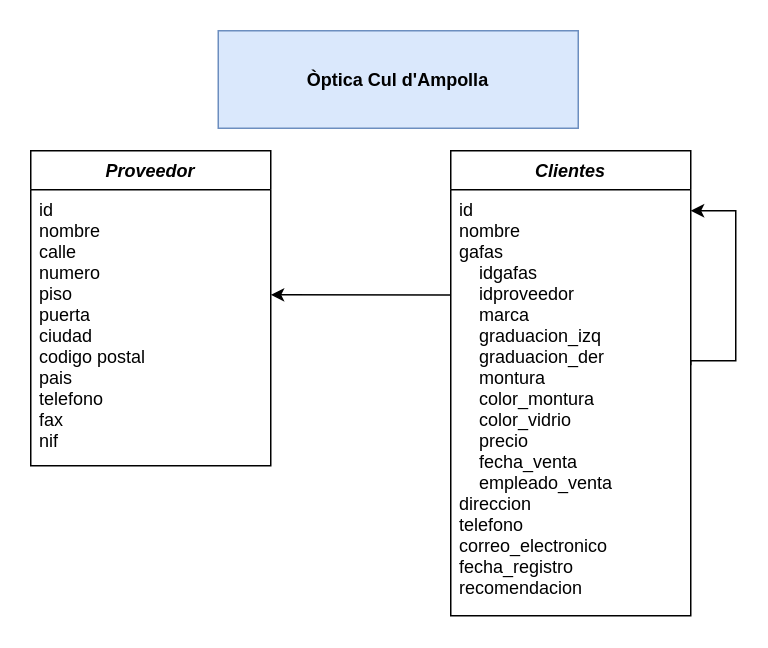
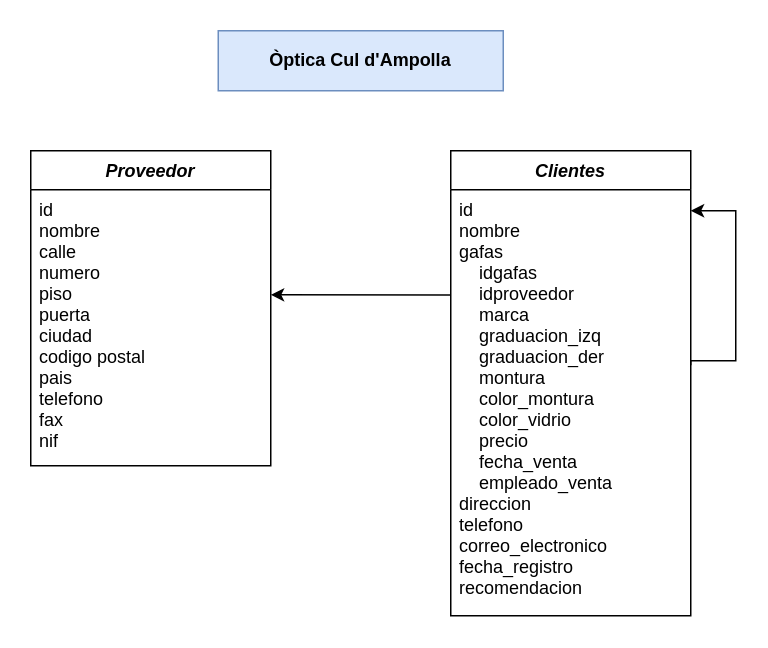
node "Òptica Cul d'Ampolla": size 360x98 -> 285x60
